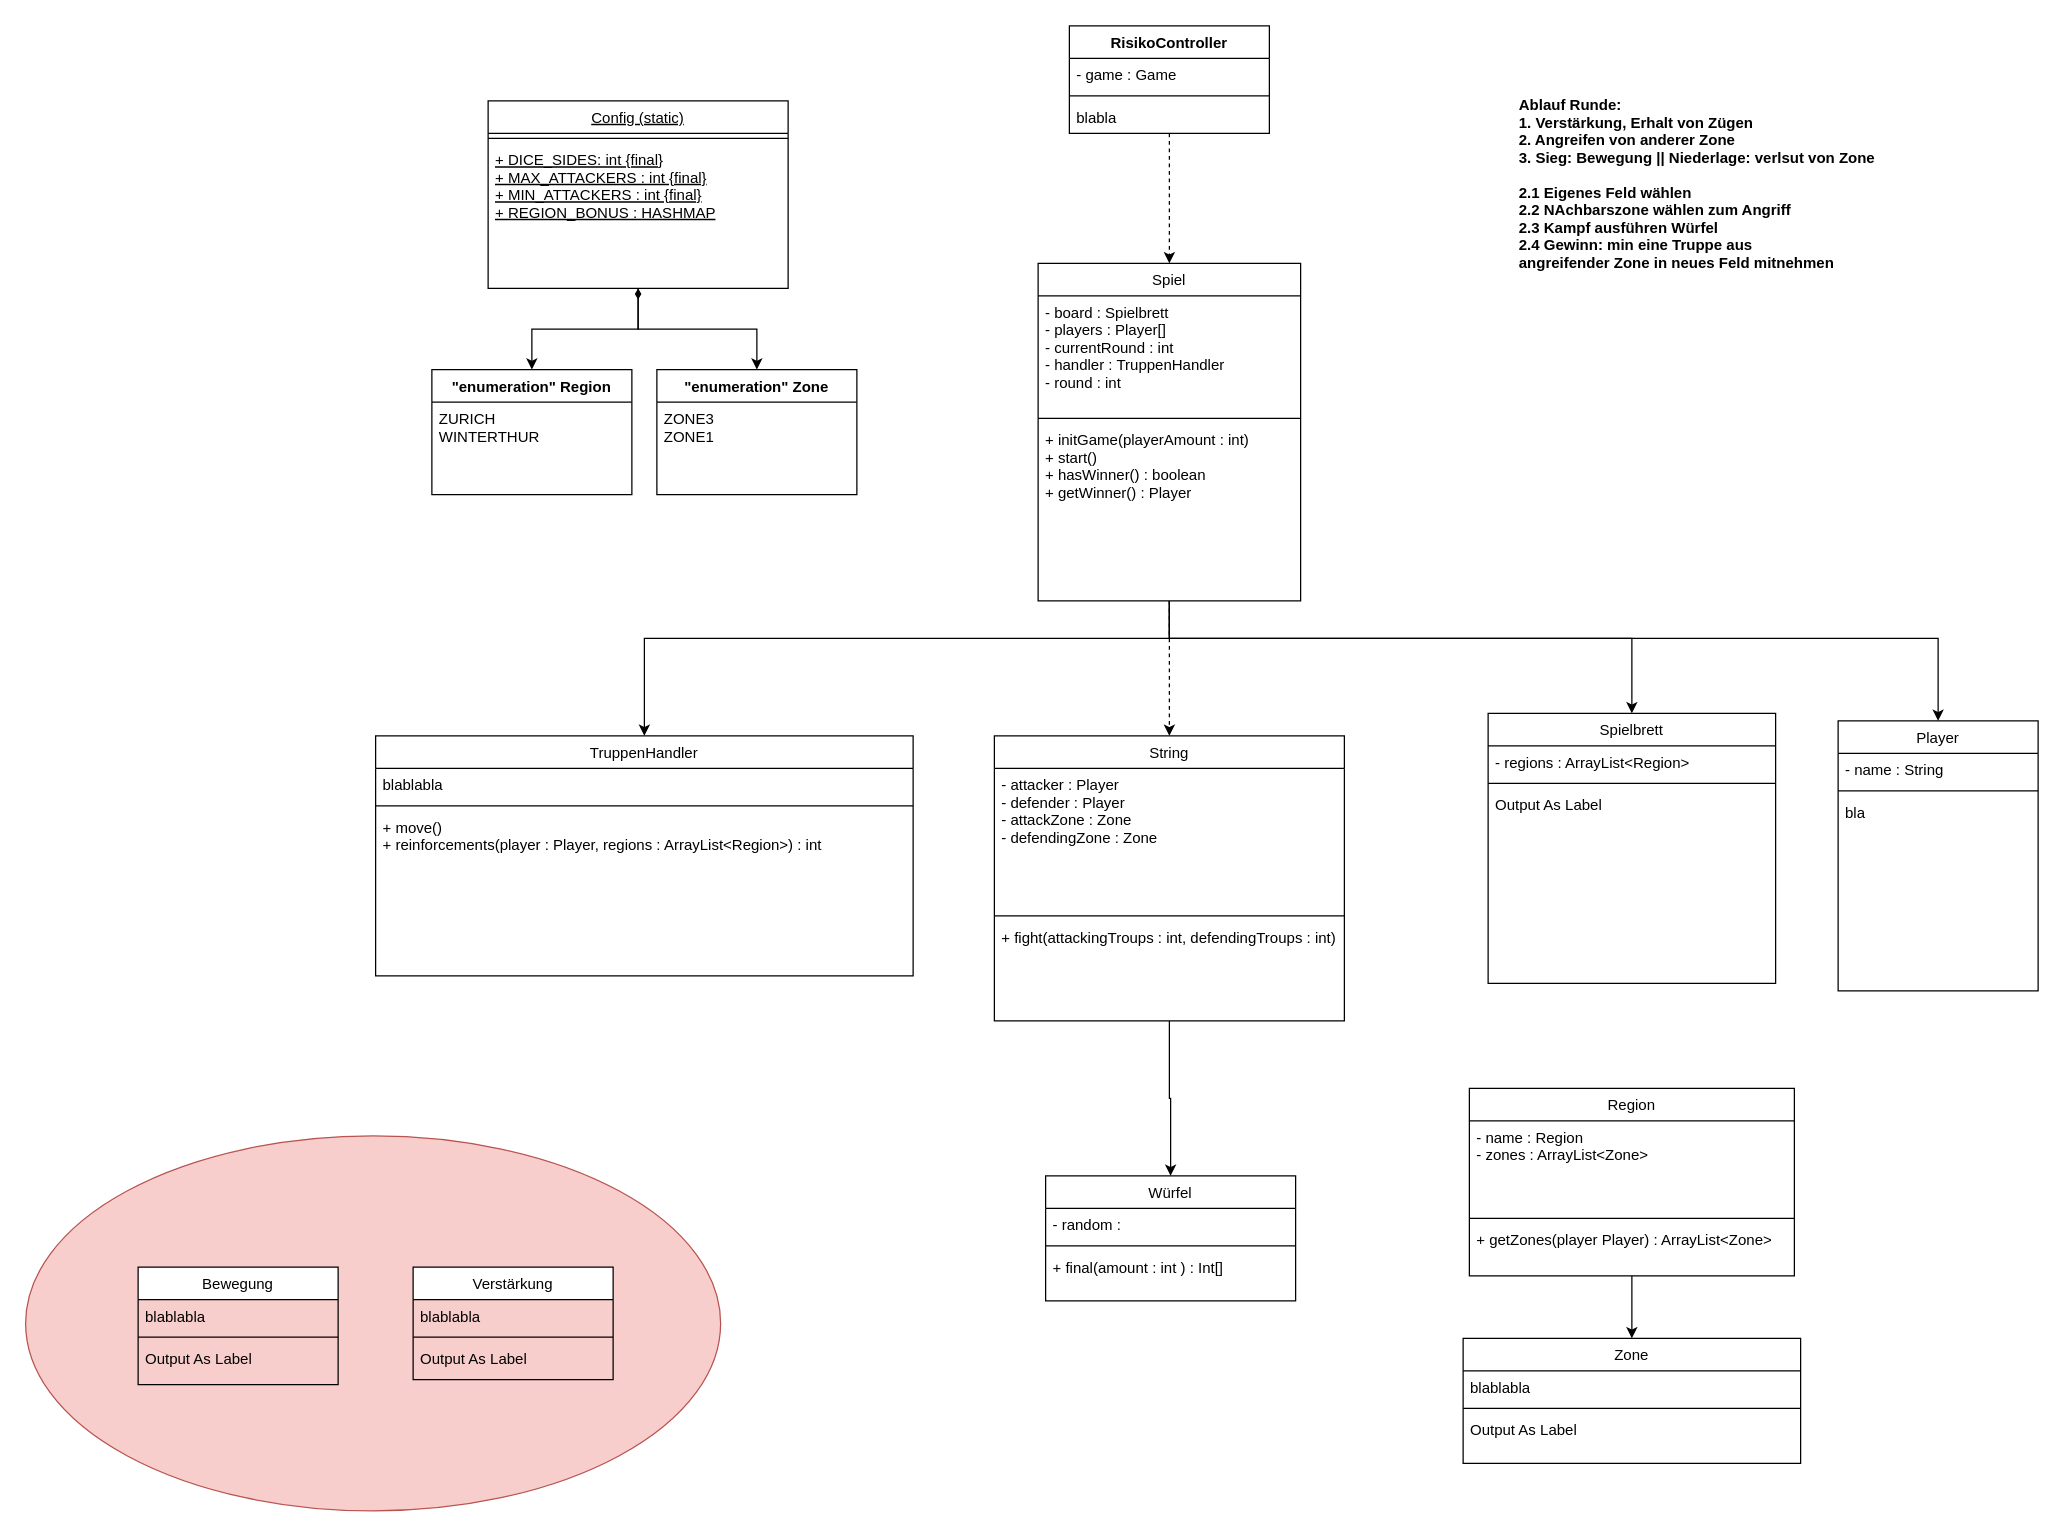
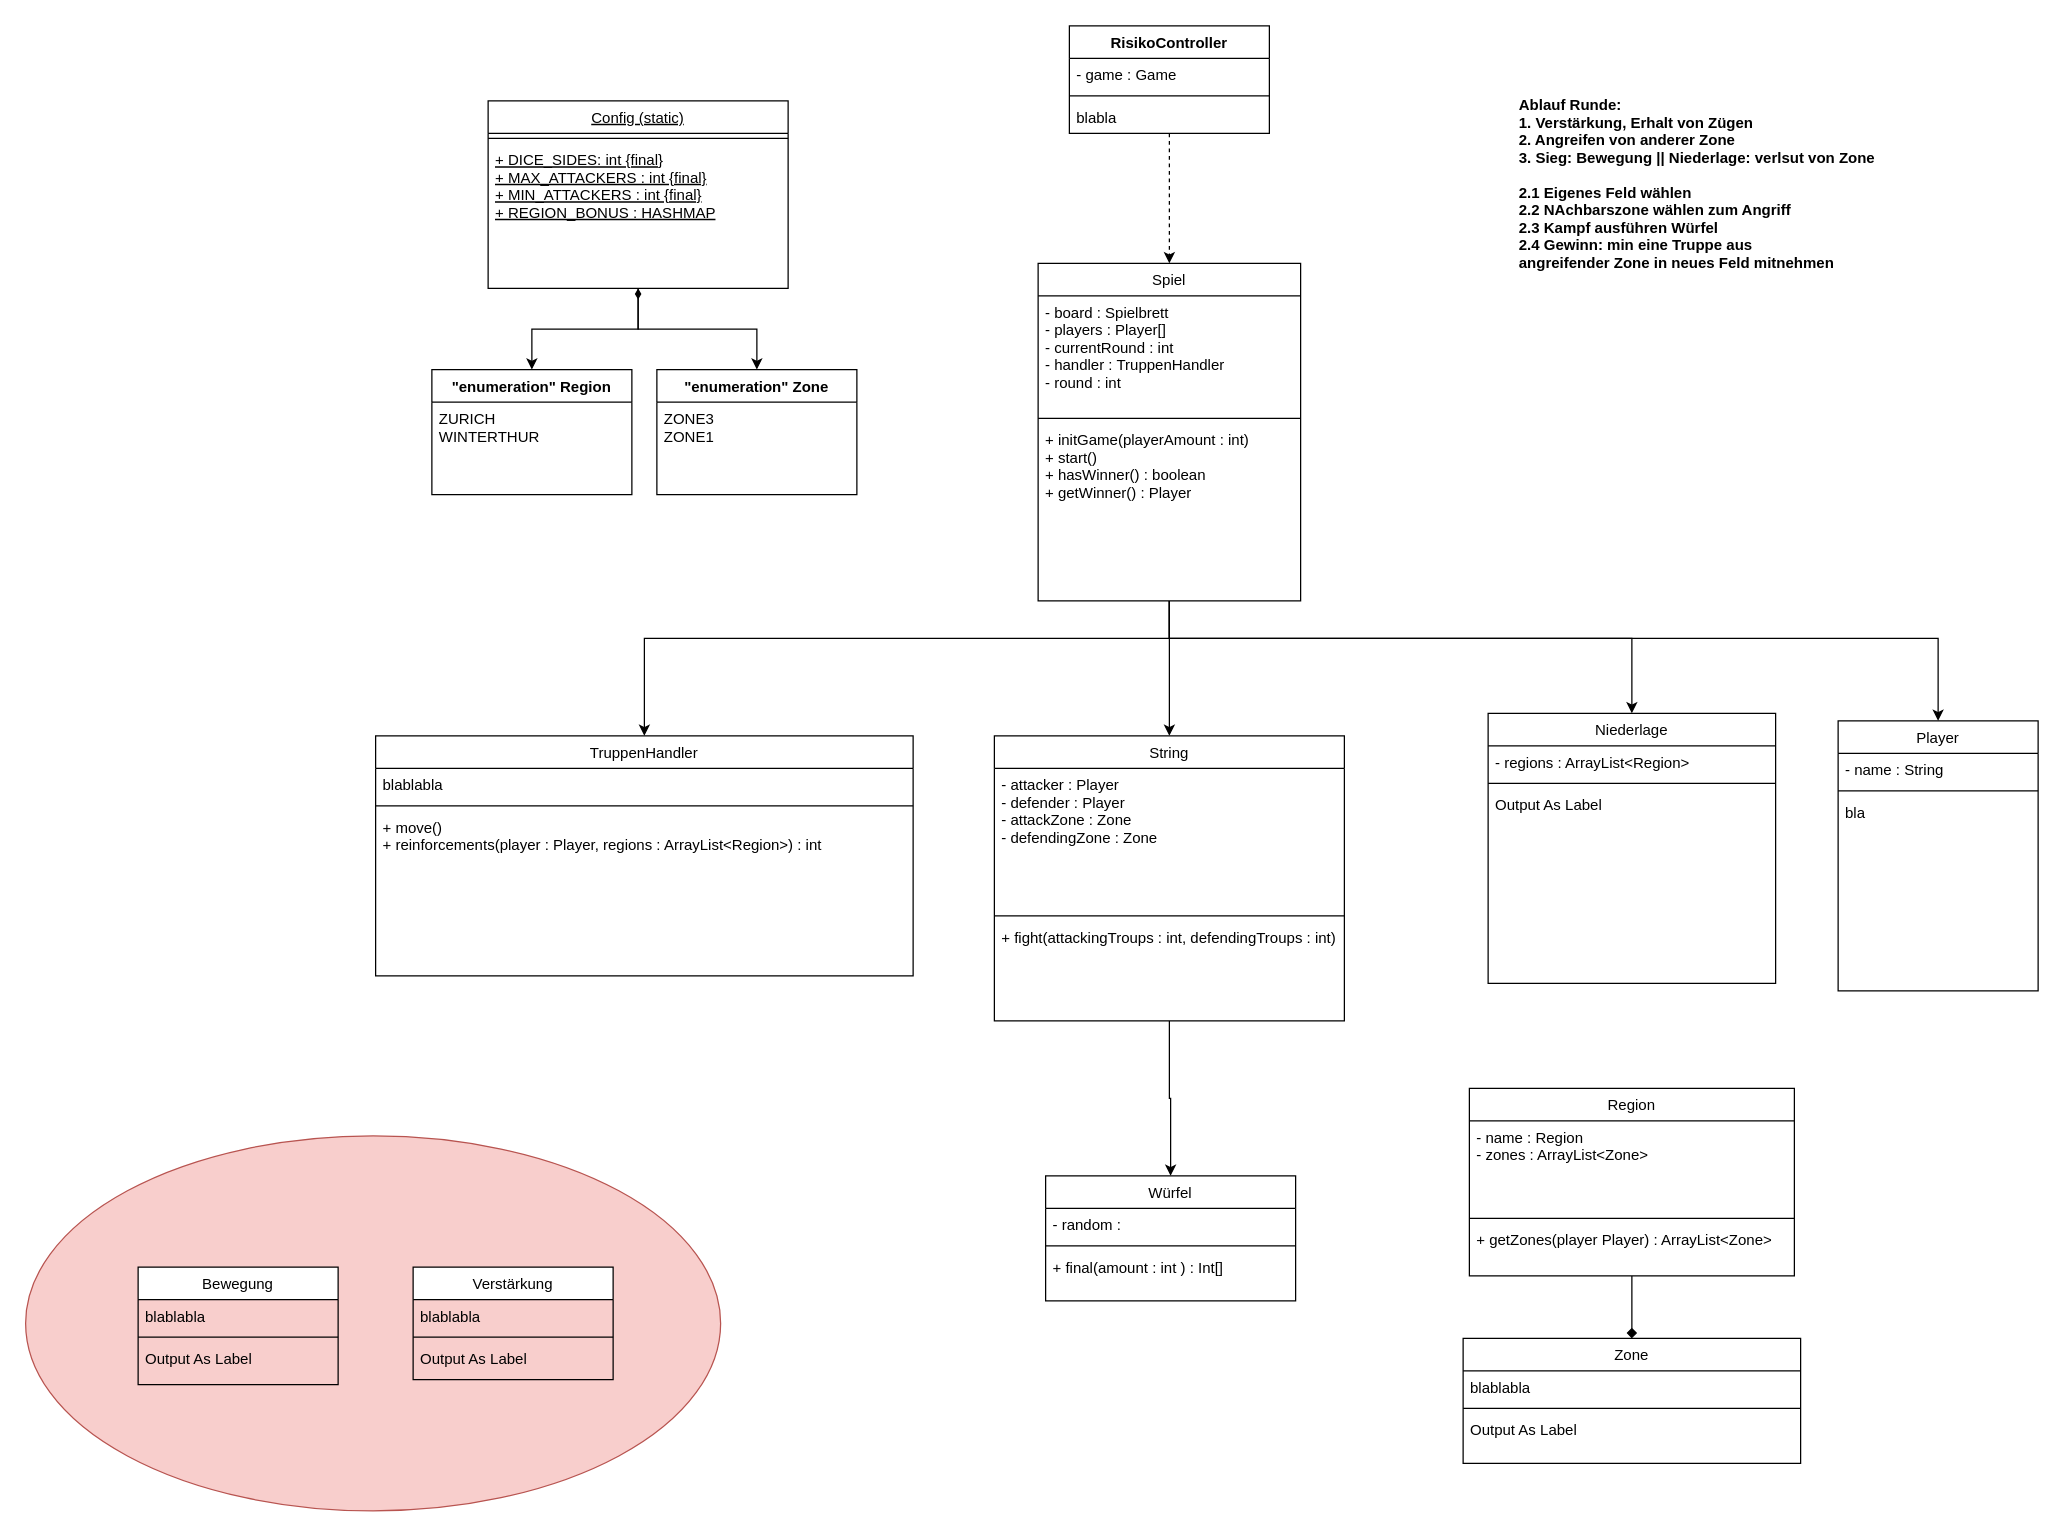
edge "Spiel" -> "String": style dashed -> solid
node "Spielbrett": label "Spielbrett" -> "Niederlage"
edge "Region" -> "Zone": arrowhead classic -> diamond
